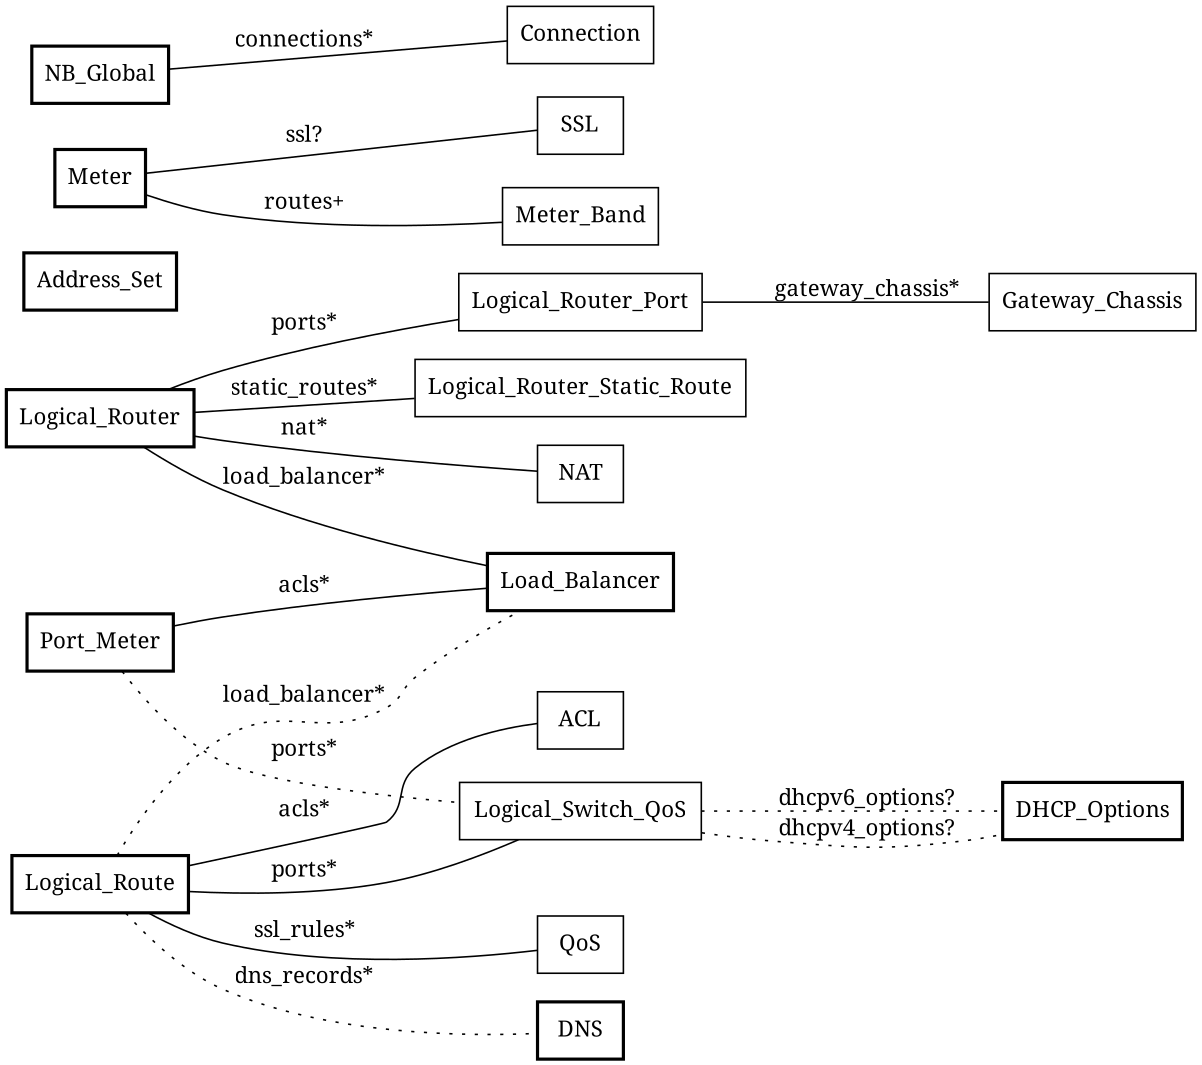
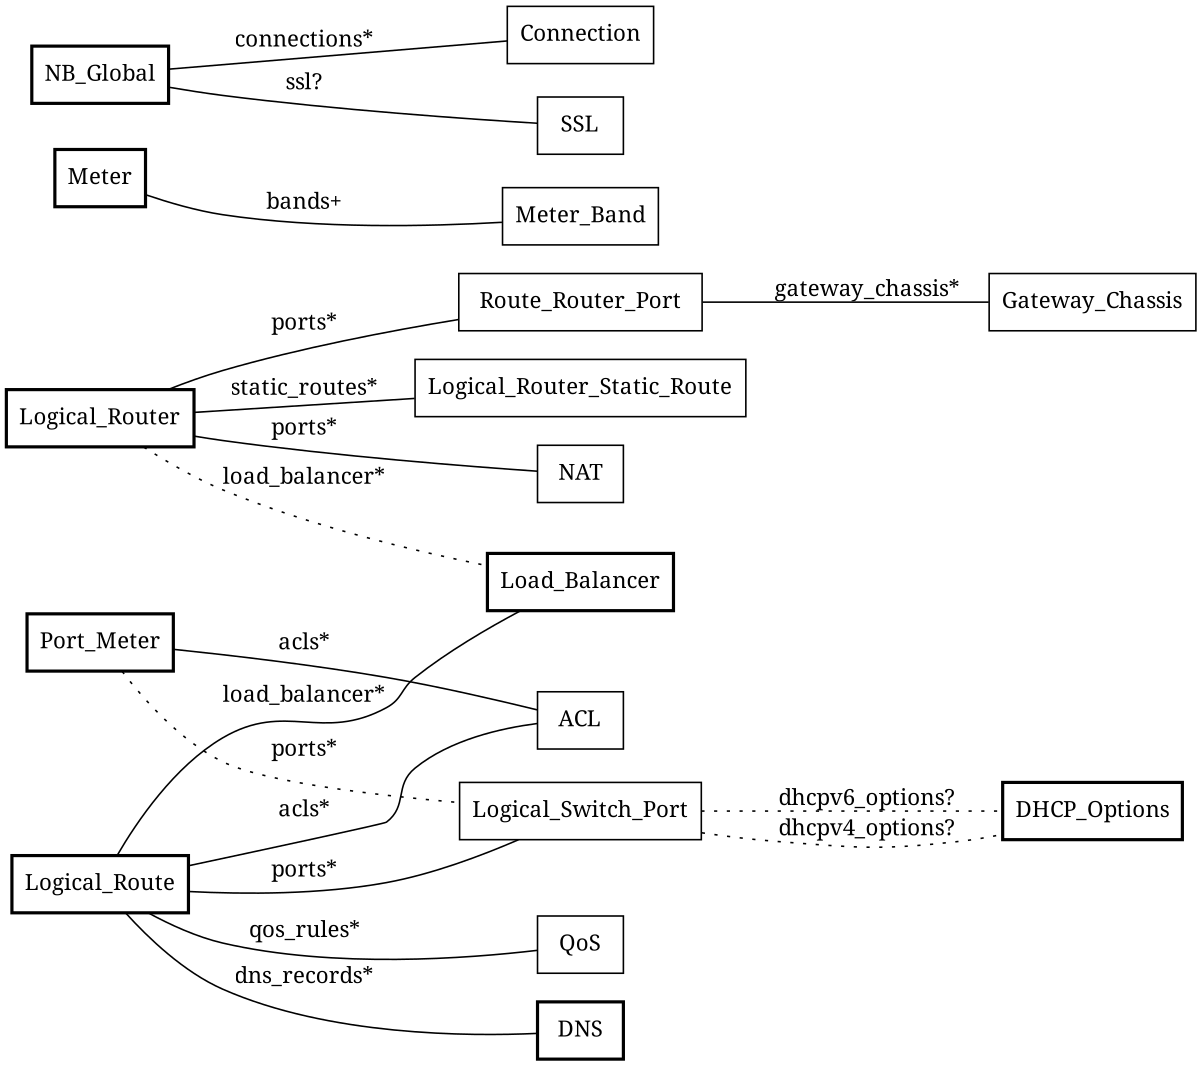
edge "SSL" -- "Meter": now "SSL" -- "NB_Global"
edge "Meter" -- "Meter_Band": label "routes+" -> "bands+"
node "Address_Set": removed
node "Logical_Router_Port": label "Logical_Router_Port" -> "Route_Router_Port"
edge "Logical_Router" -- "NAT": label "nat*" -> "ports*"
edge "Logical_Router" -- "Load_Balancer": style solid -> dotted
edge "Load_Balancer" -- "Port_Meter": now "ACL" -- "Port_Meter"
edge "Load_Balancer" -- "Logical_Route": style dotted -> solid
node "Logical_Switch_QoS": label "Logical_Switch_QoS" -> "Logical_Switch_Port"
edge "Logical_Route" -- "QoS": label "ssl_rules*" -> "qos_rules*"
edge "Logical_Route" -- "DNS": style dotted -> solid
